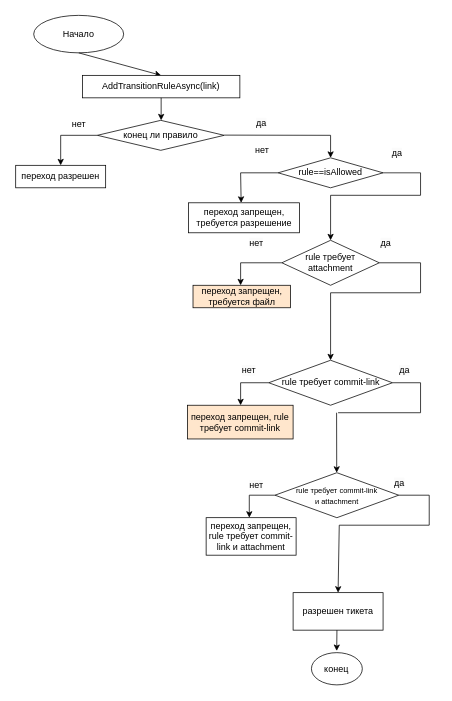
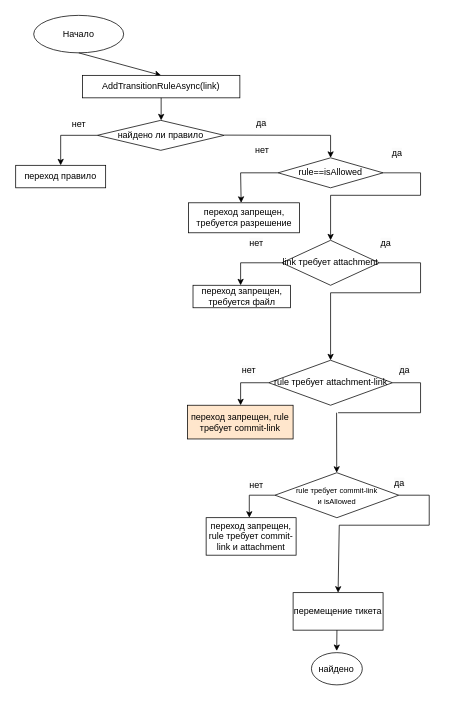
node "конец ли правило": label "конец ли правило" -> "найдено ли правило"
node "переход разрешен": label "переход разрешен" -> "переход правило"
node "rule требует attachment": label "rule требует attachment" -> "link требует attachment"
node "переход запрещен, требуется файл": fillcolor #ffe6cc -> #ffffff
node "rule требует commit-link": label "rule требует commit-link" -> "rule требует attachment-link"
node "rule требует commit-link и attachment": label "rule требует commit-link и attachment" -> "rule требует commit-link и isAllowed"
node "разрешен тикета": label "разрешен тикета" -> "перемещение тикета"
node "конец": label "конец" -> "найдено"
